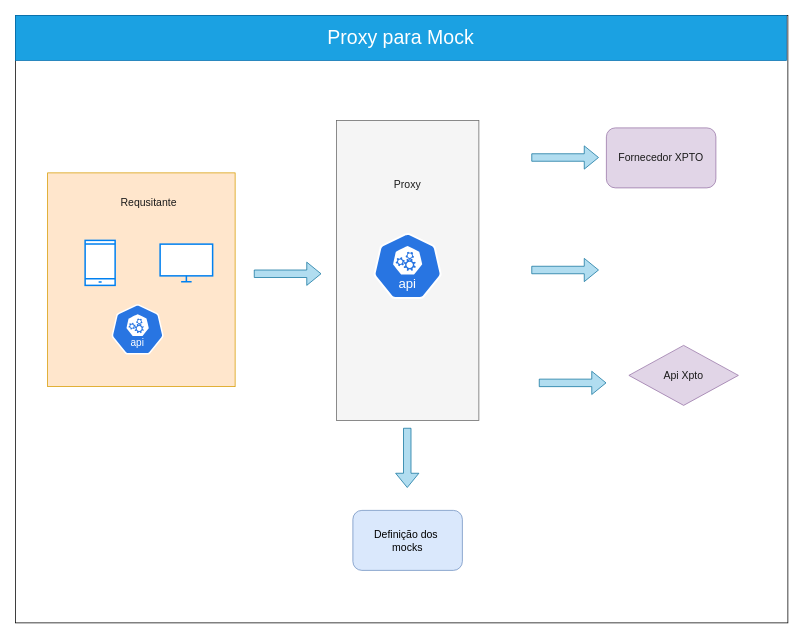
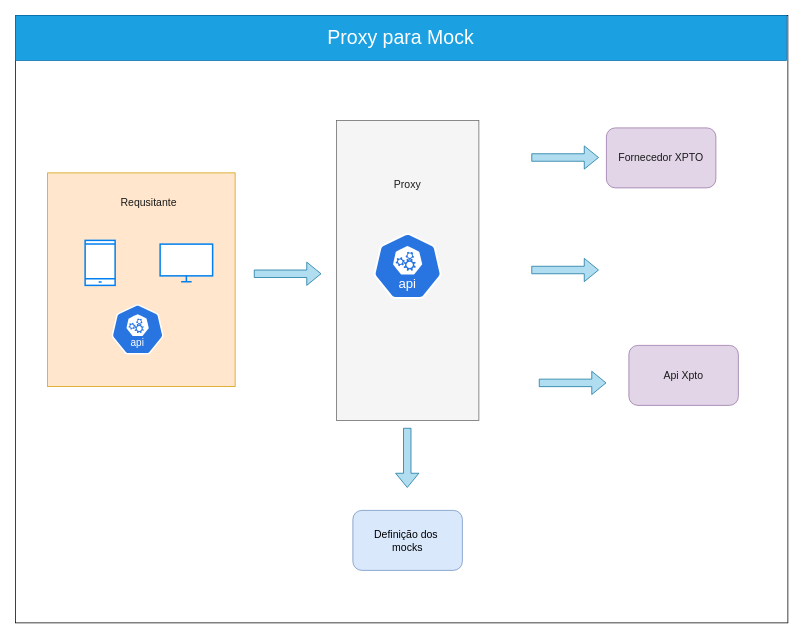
node "Api Xpto": shape diamond -> rounded rectangle
